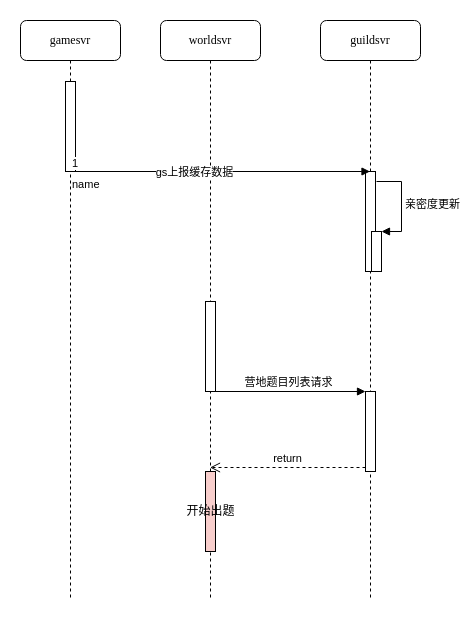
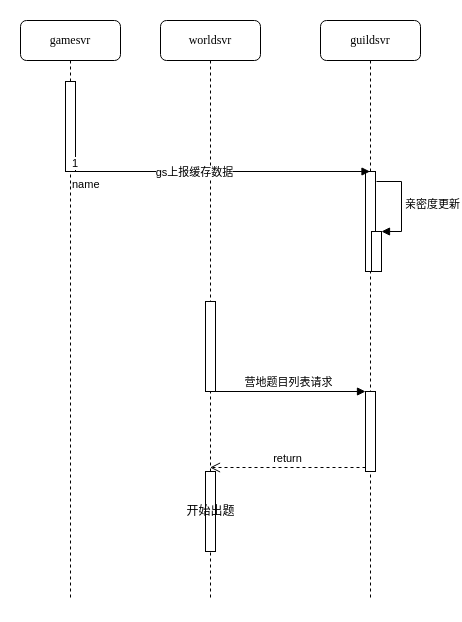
node "开始出题": fillcolor #f8cecc -> #ffffff
